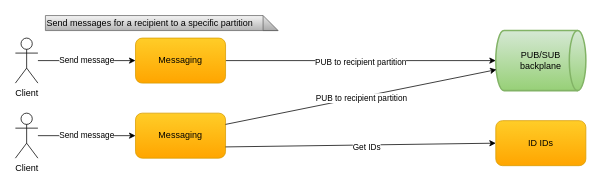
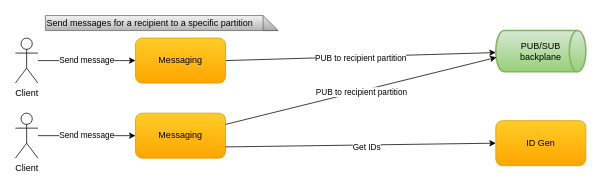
node "PUB/SUB backplane": size 90x60 -> 90x41
node "ID IDs": label "ID IDs" -> "ID Gen"
